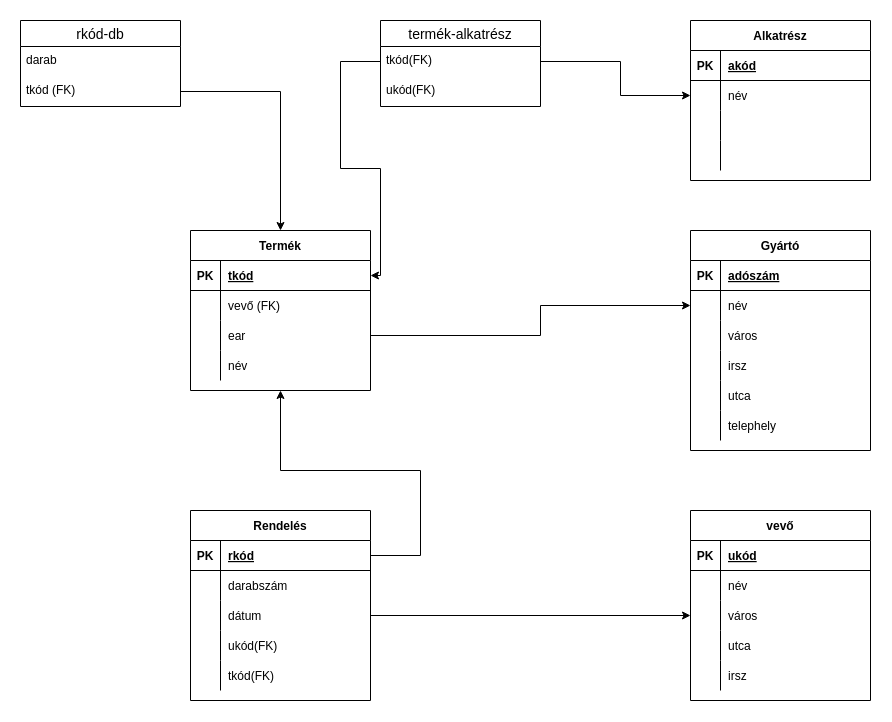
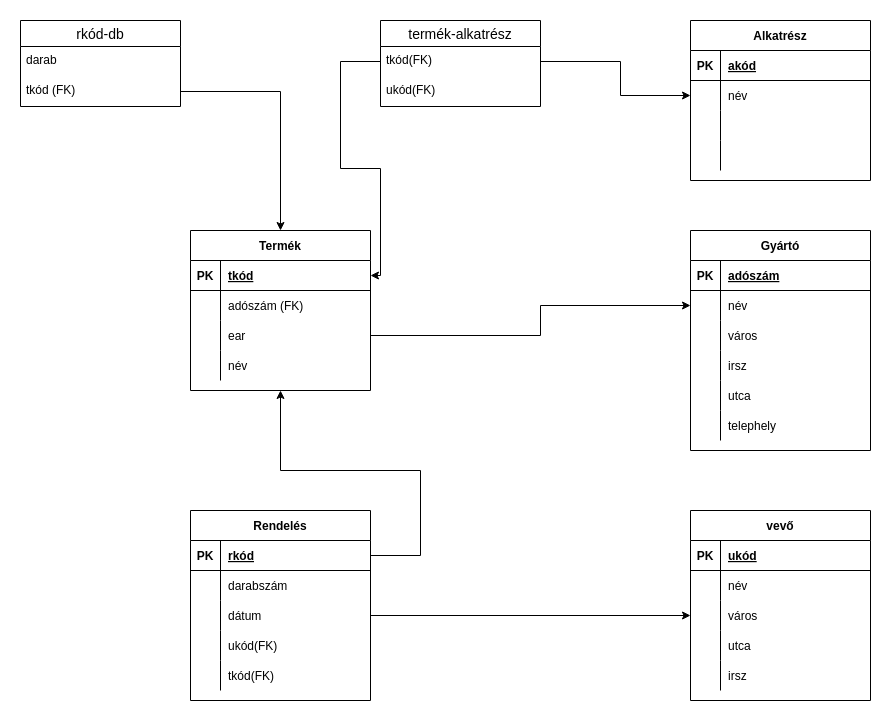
node "vevő (FK)": label "vevő (FK)" -> "adószám (FK)"
